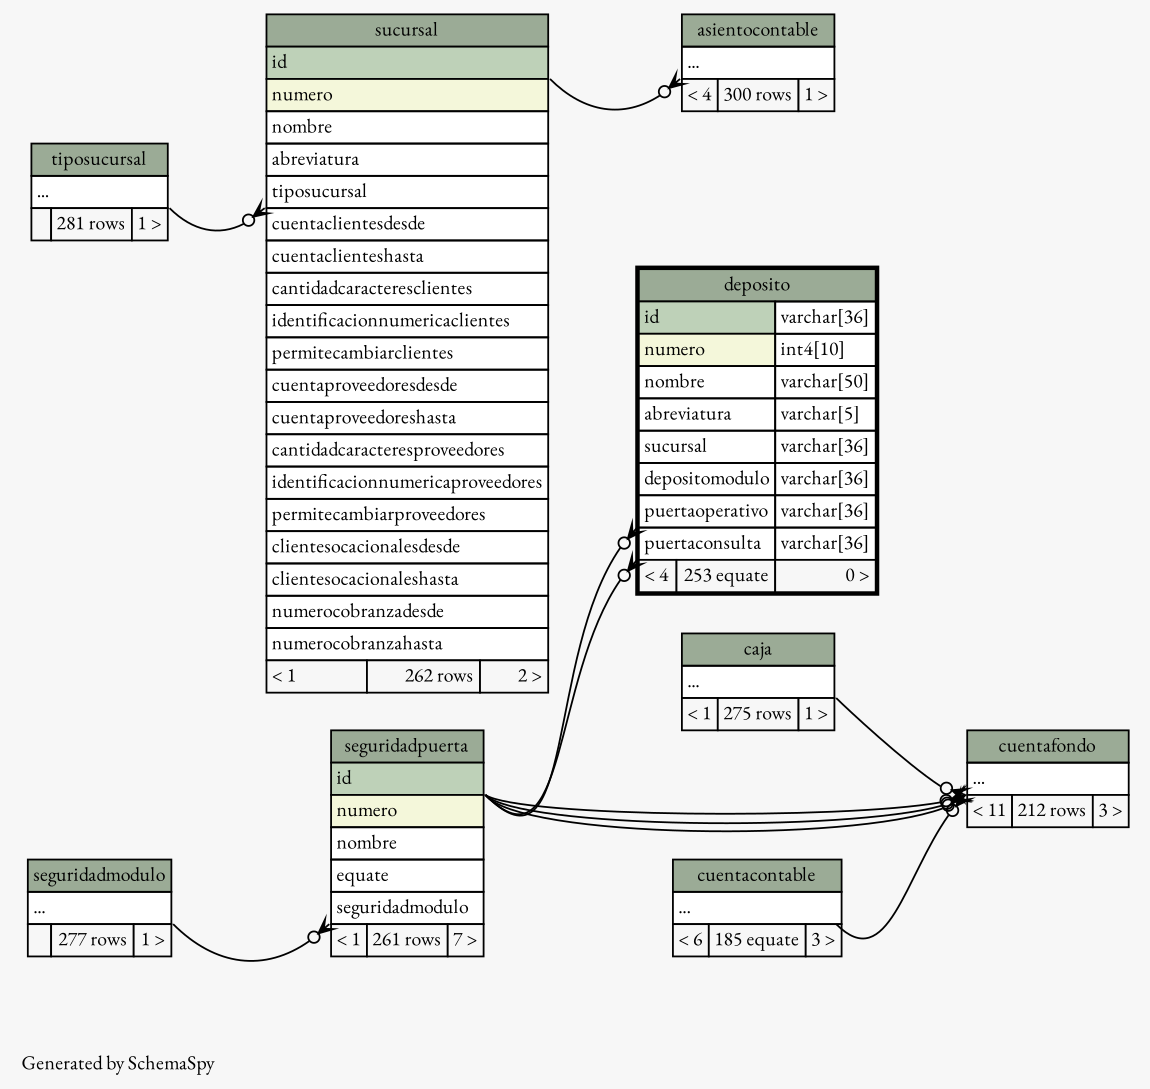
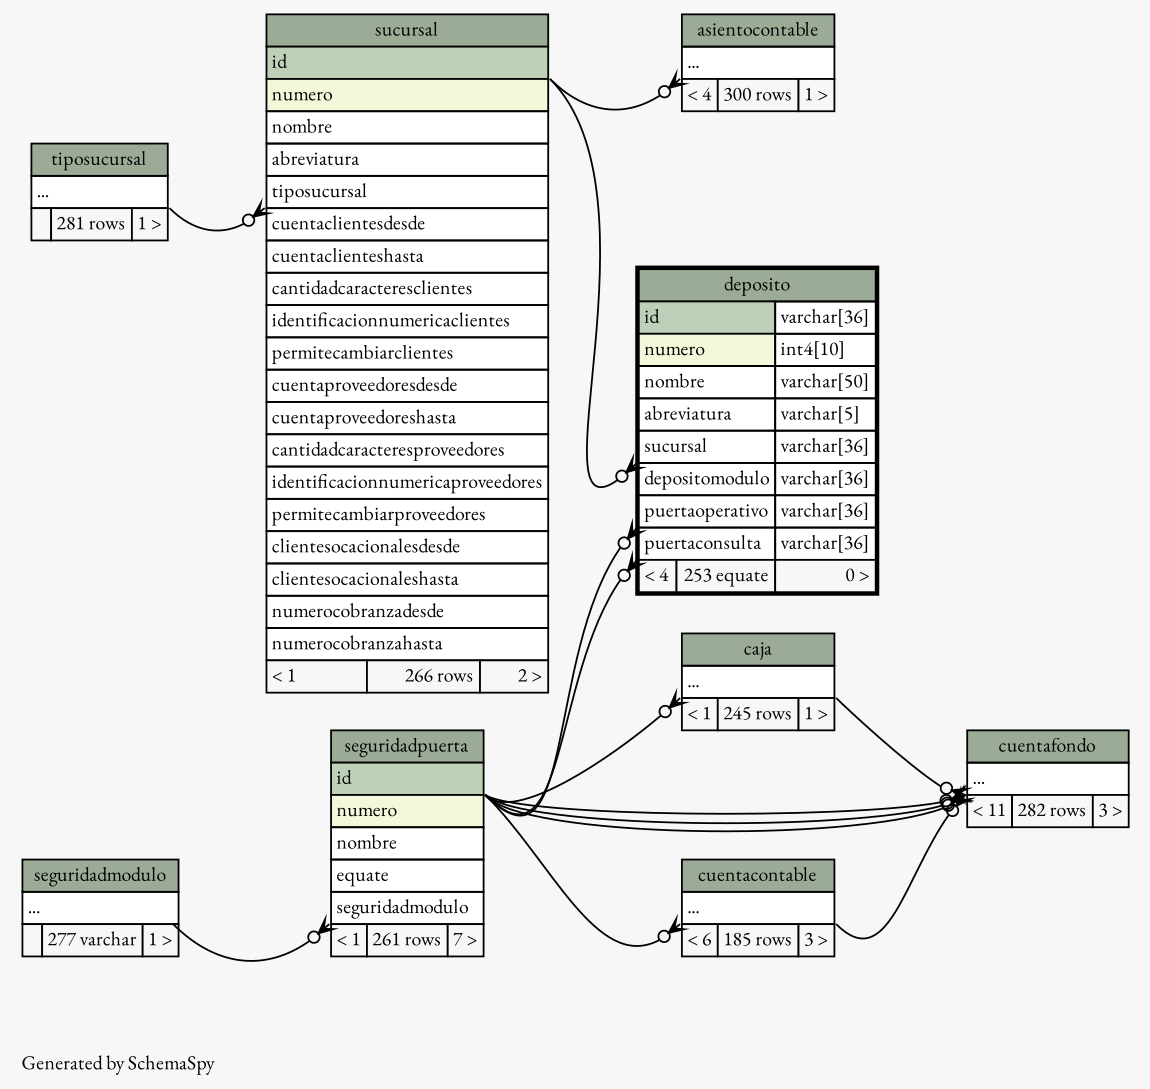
edge "sucursal" -> "deposito": added
node "sucursal": text "262 rows" -> "266 rows"
node "caja": text "275 rows" -> "245 rows"
edge "seguridadpuerta" -> "caja": added
node "cuentafondo": text "212 rows" -> "282 rows"
edge "seguridadpuerta" -> "cuentacontable": added
node "seguridadmodulo": text "277 rows" -> "277 varchar"
node "cuentacontable": text "185 equate" -> "185 rows"
